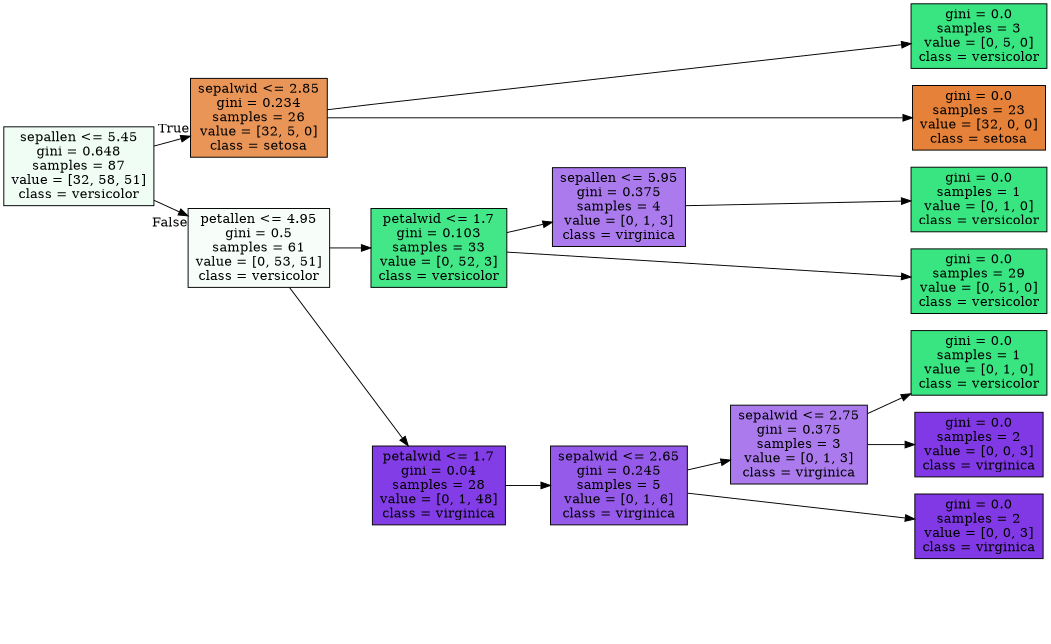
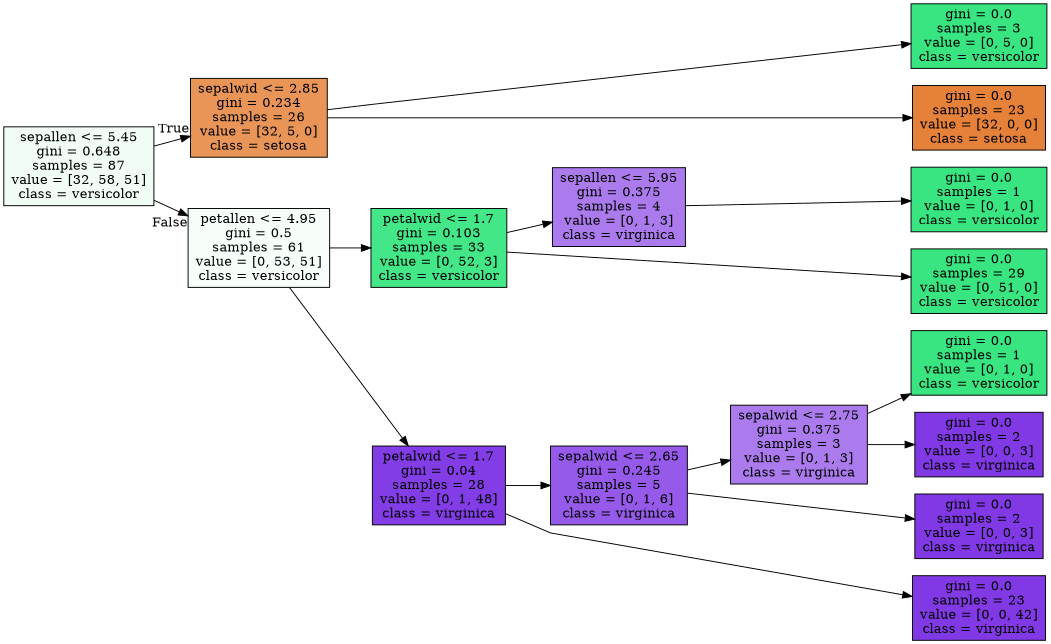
node "gini = 0.0 samples = 23 value = [0, 0, 42] class = virginica": added
